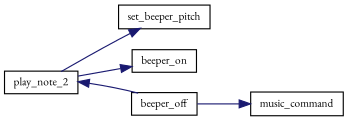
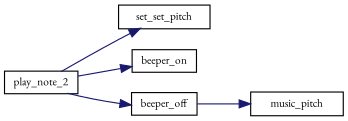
node "set_beeper_pitch": label "set_beeper_pitch" -> "set_set_pitch"
edge "beeper_off" -> "play_note_2": reversed
node "music_command": label "music_command" -> "music_pitch"
